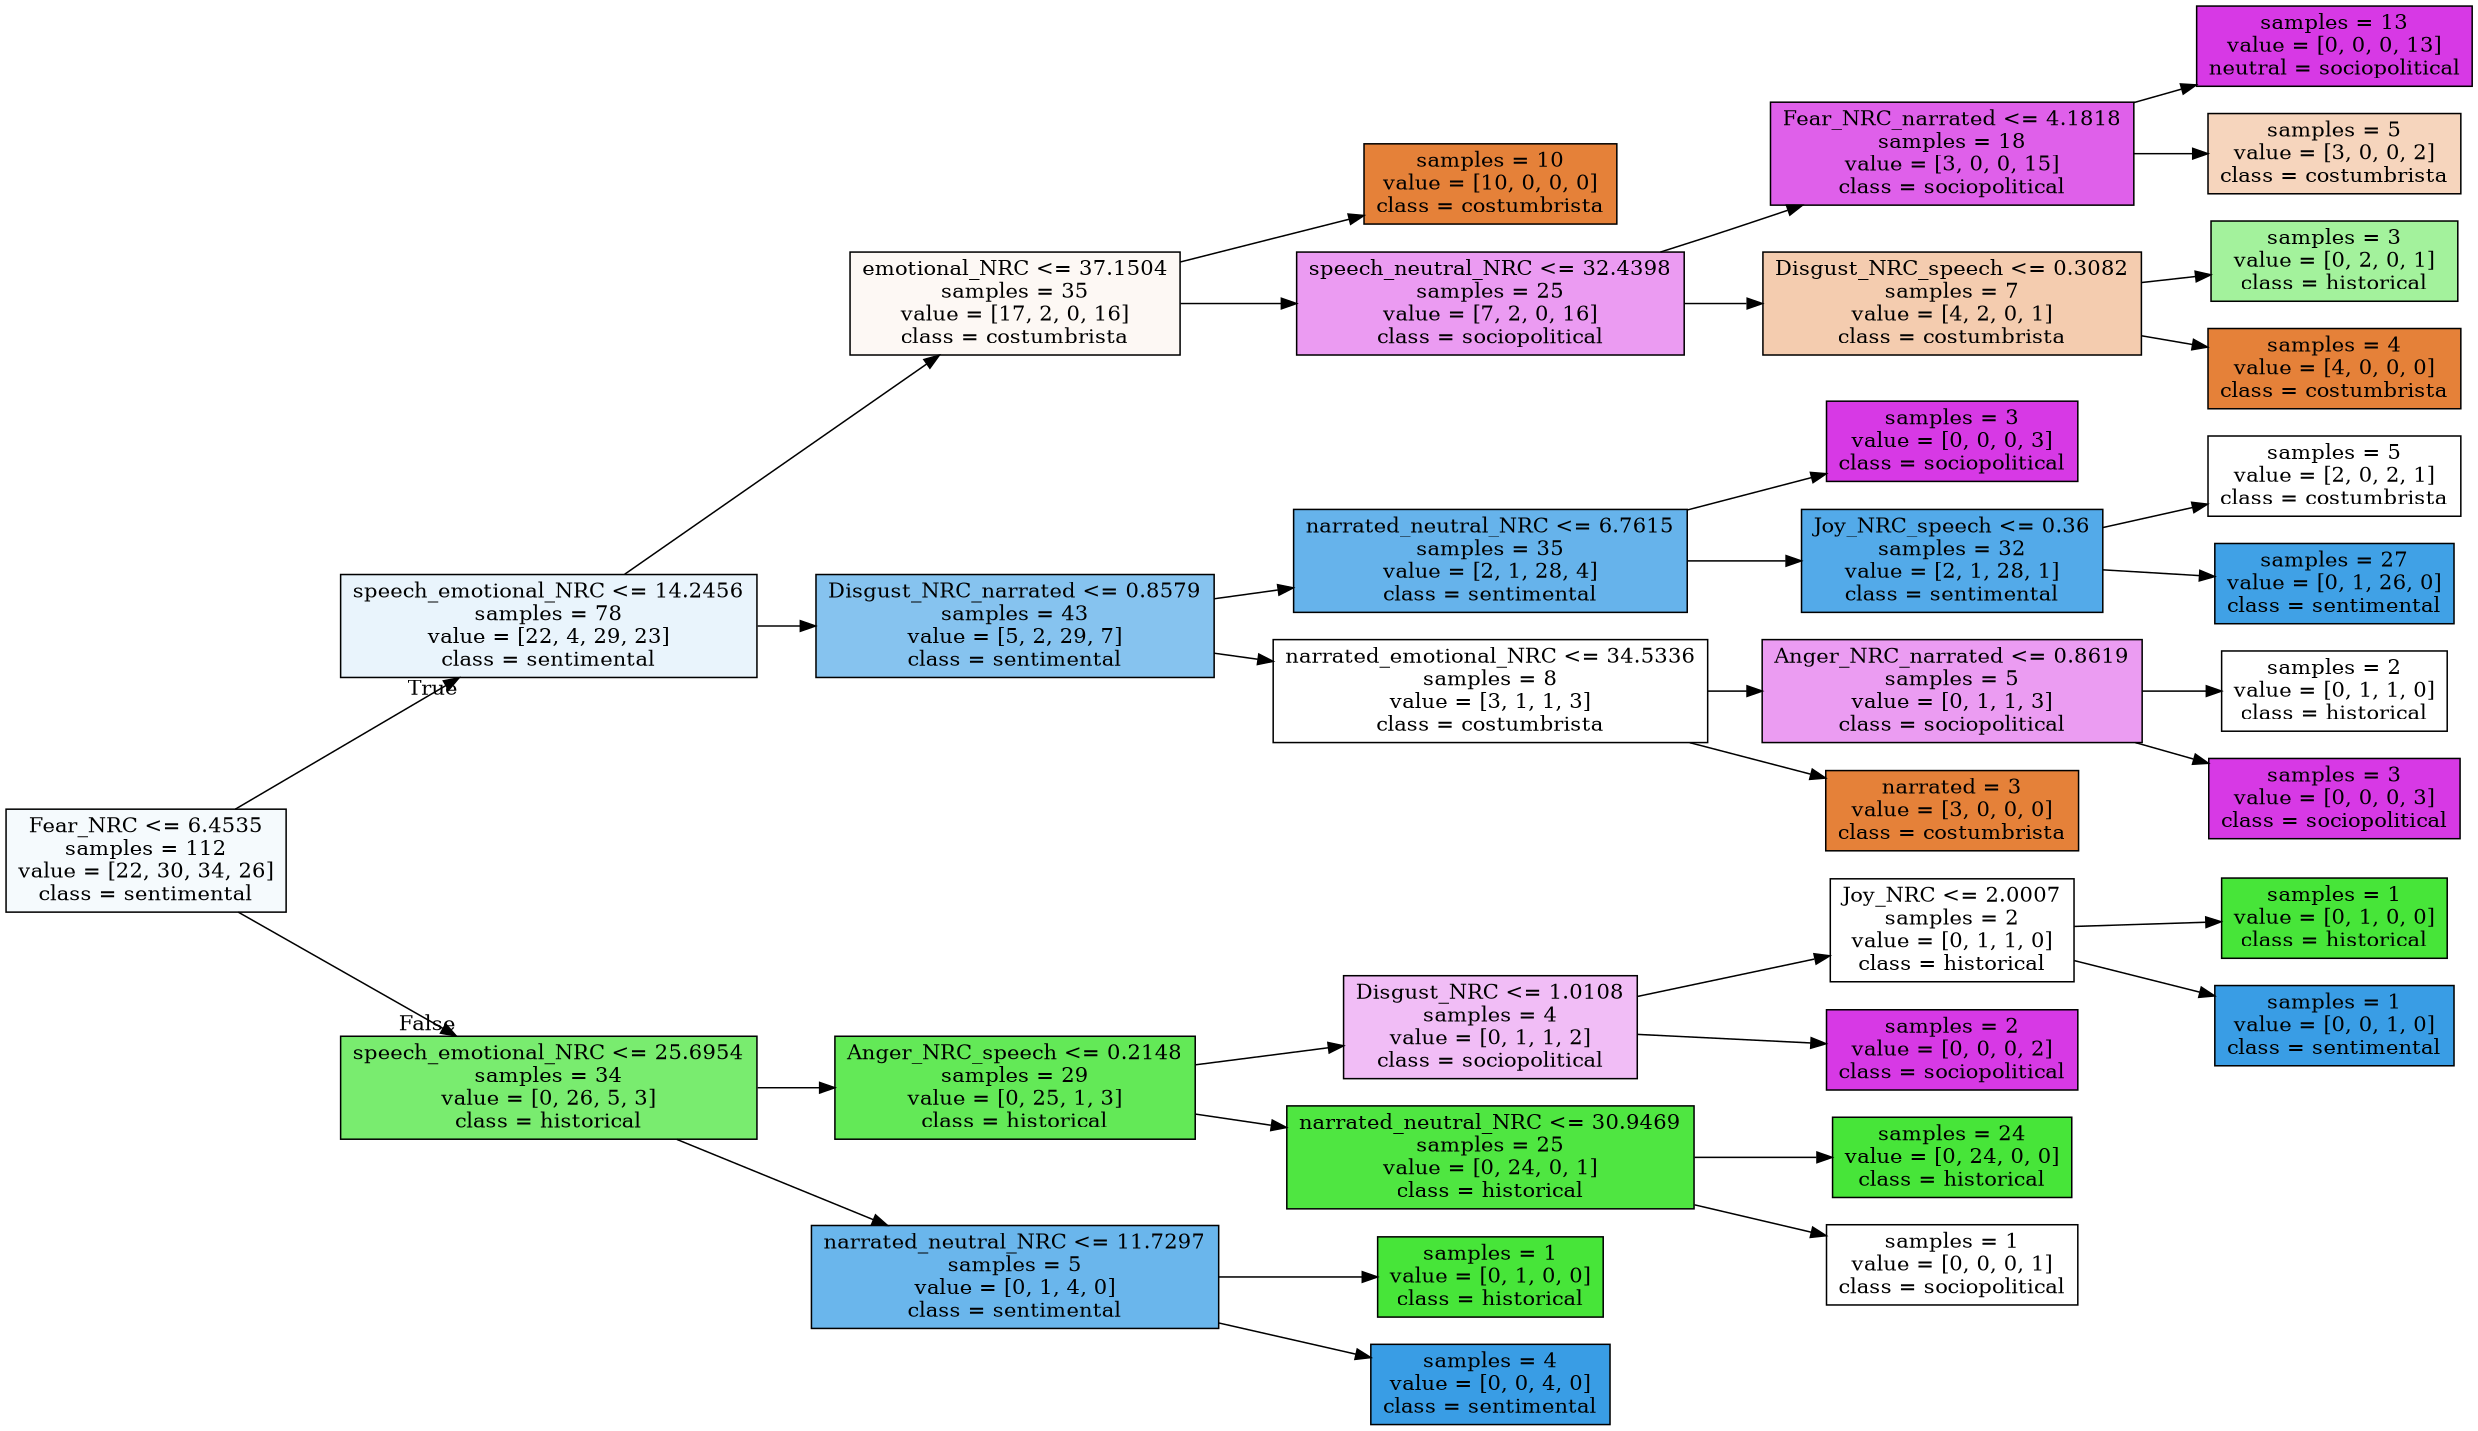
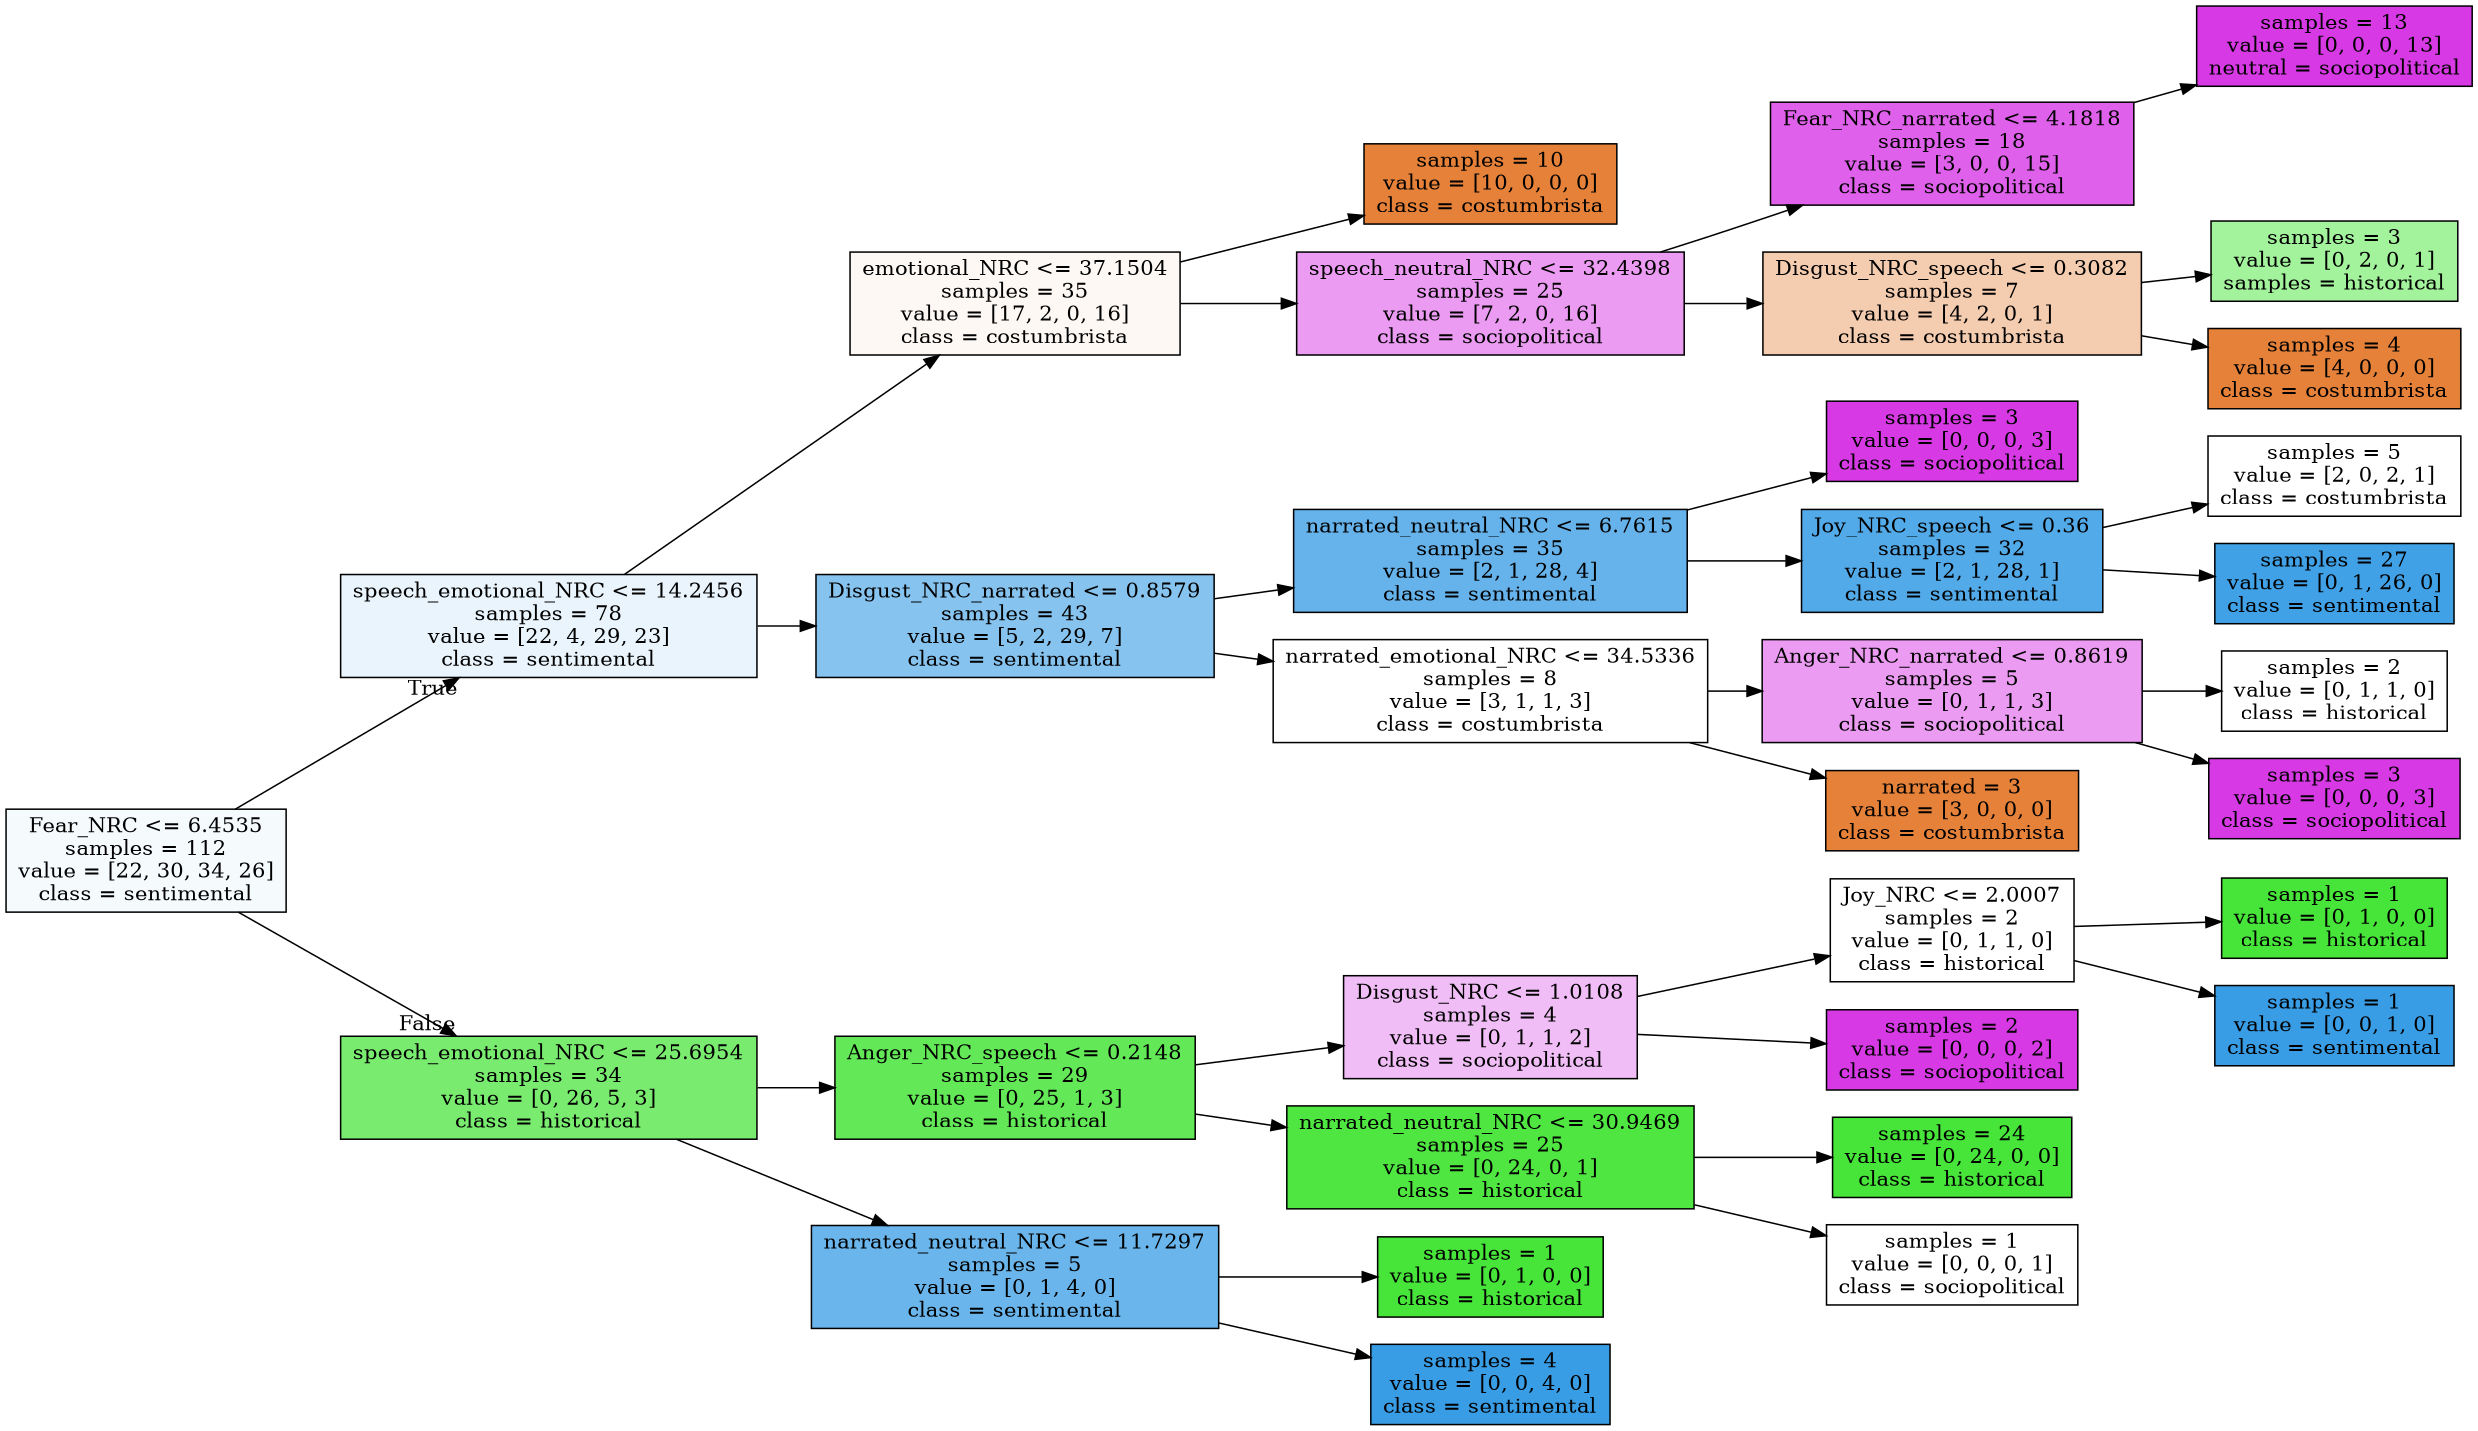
node "samples = 5 value = [3, 0, 0, 2] class = costumbrista": removed
node "samples = 3 value = [0, 2, 0, 1] class = historical": label "samples = 3 value = [0, 2, 0, 1] class = historical" -> "samples = 3 value = [0, 2, 0, 1] samples = historical"
